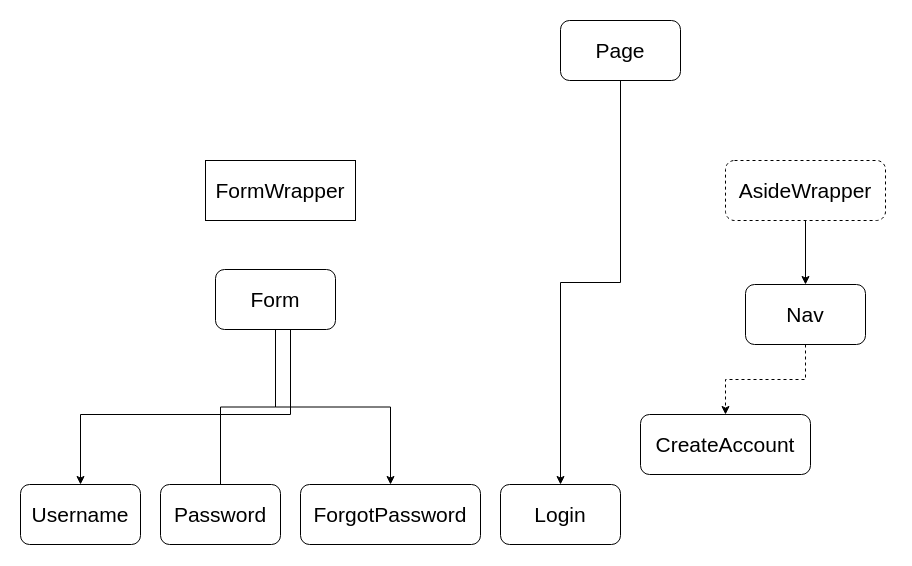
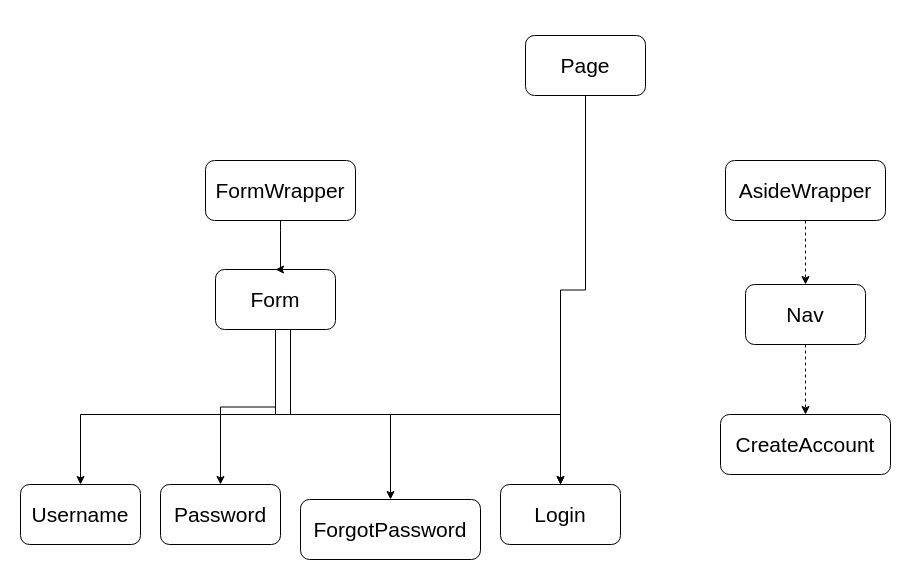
node "Page": moved (621, 51) -> (586, 66)
node "FormWrapper": shape rectangle -> rounded rectangle
node "AsideWrapper": style dashed -> solid
edge "FormWrapper" -> "Form": added
edge "AsideWrapper" -> "Nav": style solid -> dashed
edge "Form" -> "Login": added
node "CreateAccount": moved (726, 445) -> (806, 445)
edge "Form" -- "Password": arrowhead none -> classic
node "ForgotPassword": moved (391, 515) -> (391, 530)
